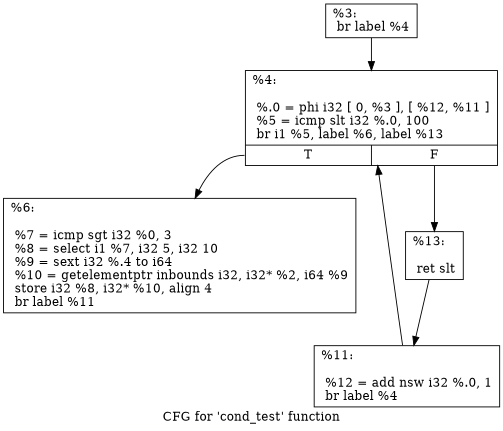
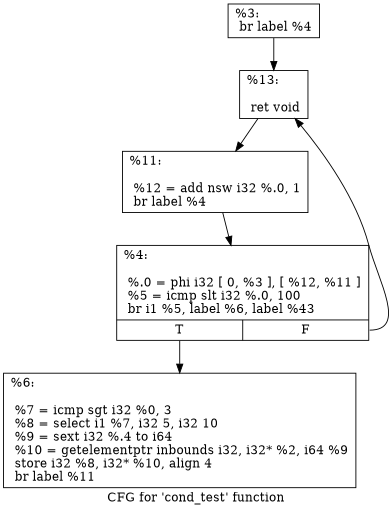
edge "%3:" -> "%4:": now "%3:" -> "%13:"
node "%4:": text "br i1 %5, label %6, label %13" -> "br i1 %5, label %6, label %43"
node "%13:": text "ret slt" -> "ret void"
